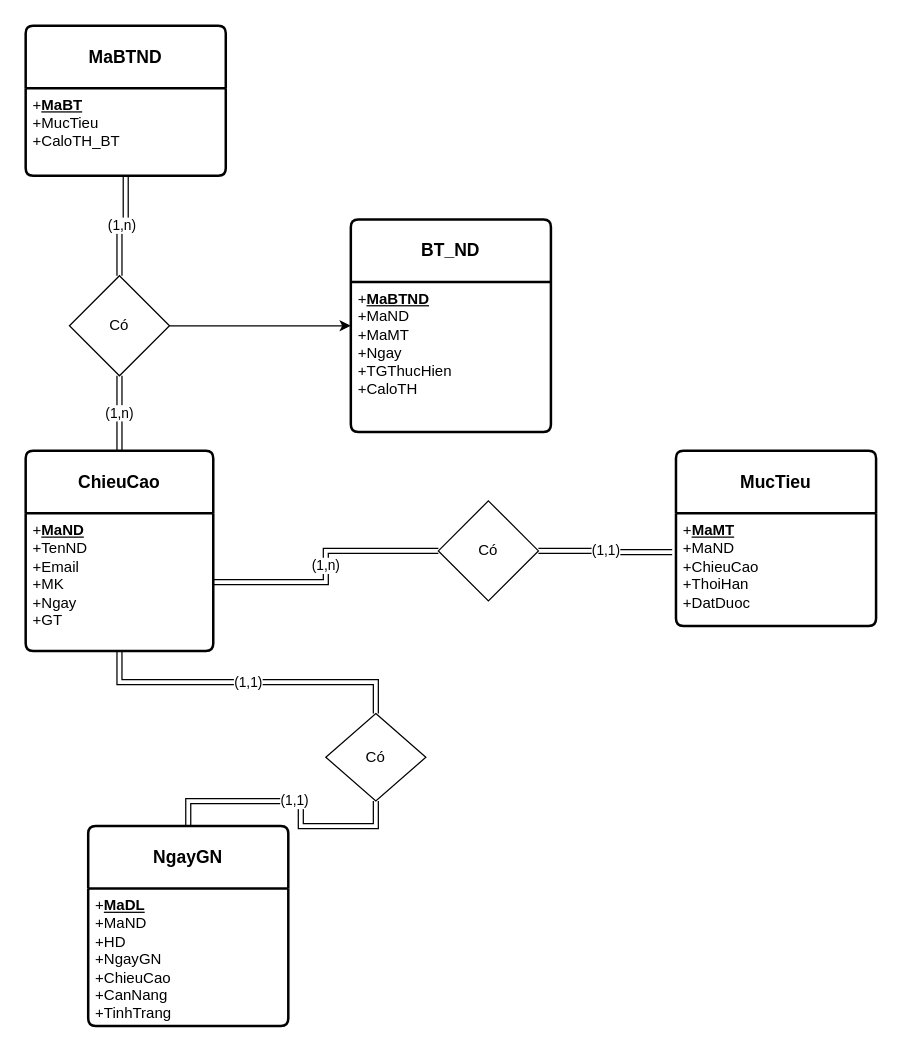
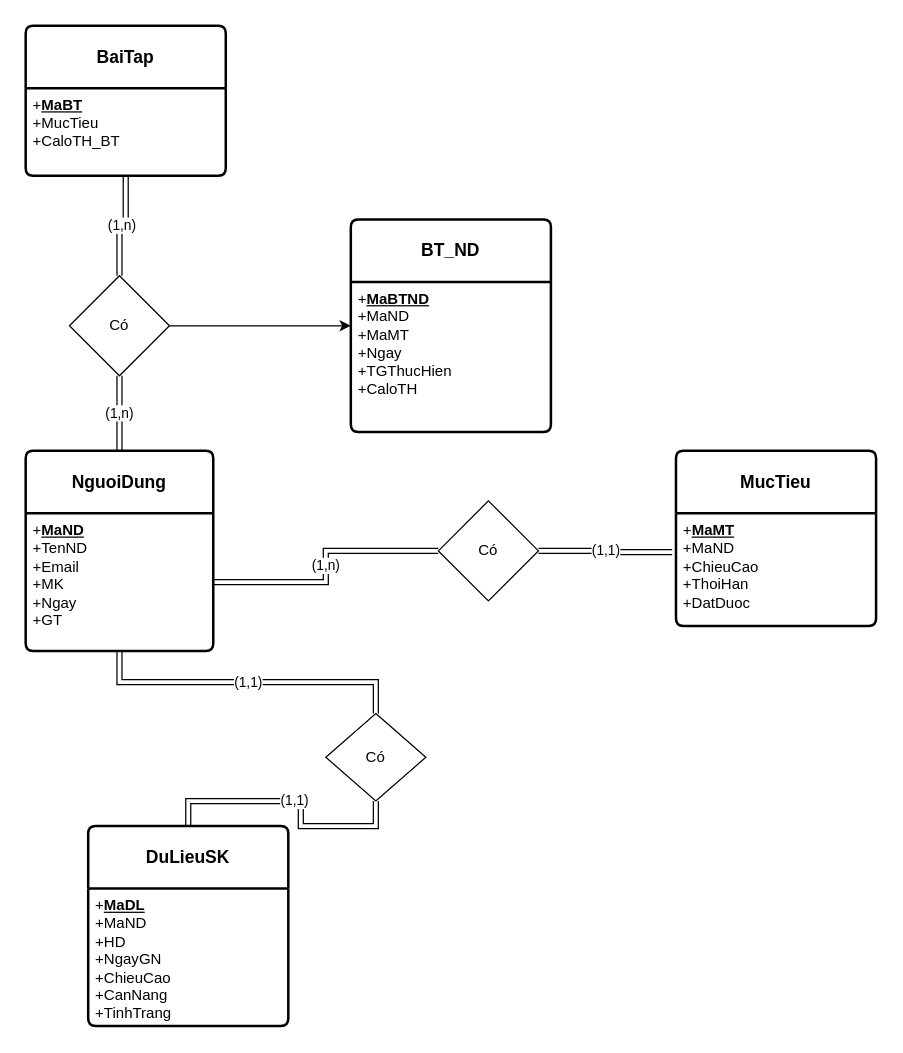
node "MaBTND": label "MaBTND" -> "BaiTap"
node "ChieuCao": label "ChieuCao" -> "NguoiDung"
node "NgayGN": label "NgayGN" -> "DuLieuSK"
